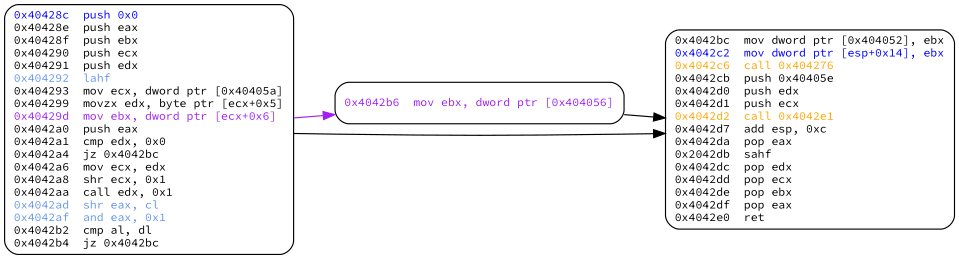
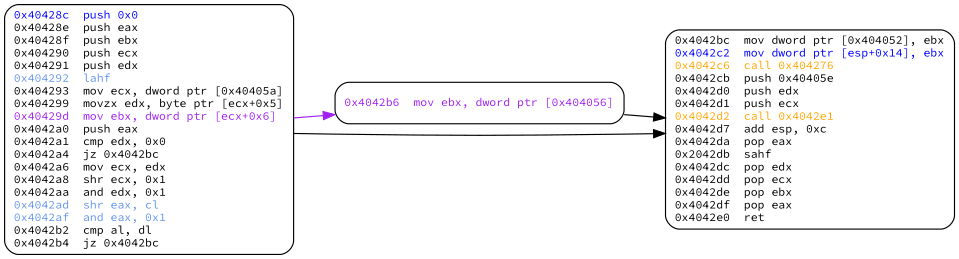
node "0x40428c  push 0x0": text "0x4042aa  call edx, 0x1" -> "0x4042aa  and edx, 0x1"
